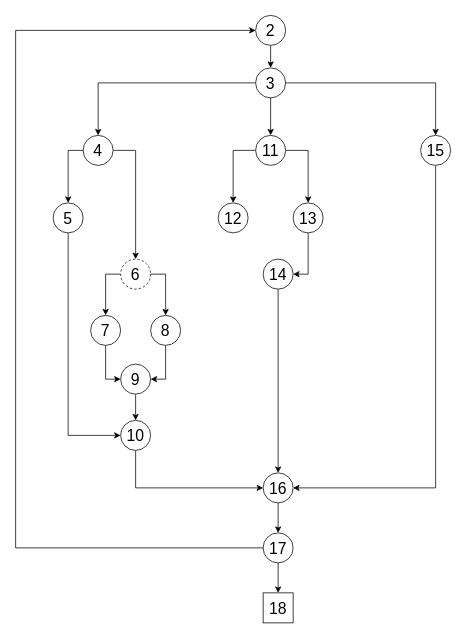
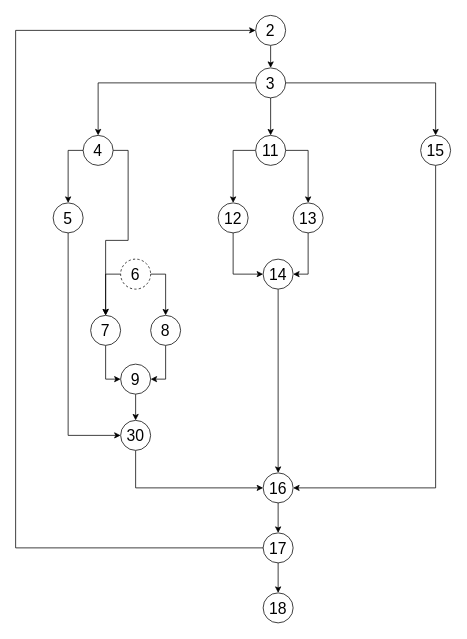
edge "4" -> "6": now "4" -> "7"
edge "12" -> "14": added
node "10": label "10" -> "30"
node "18": shape rectangle -> ellipse
